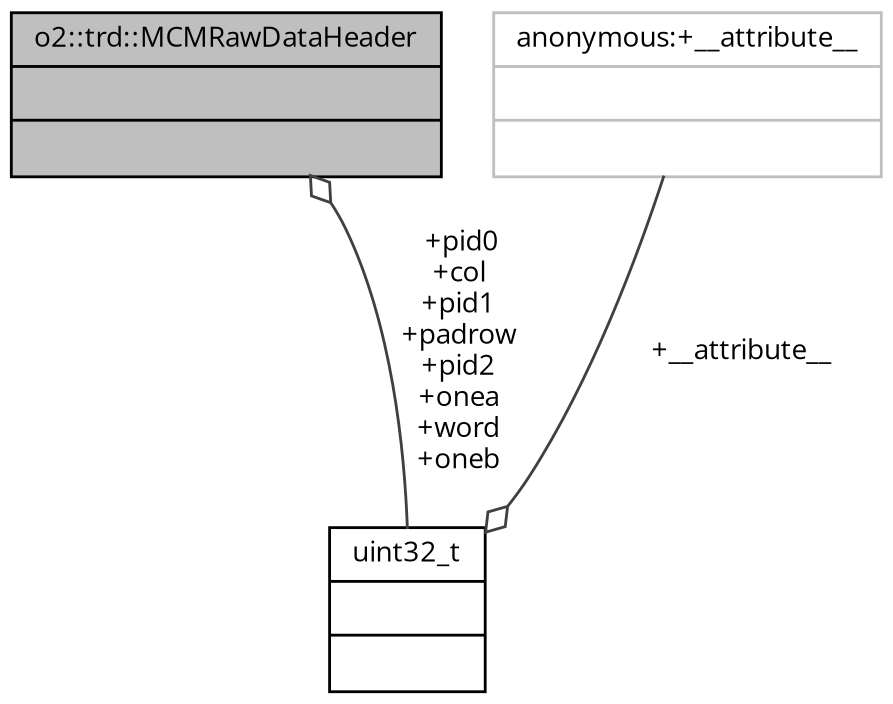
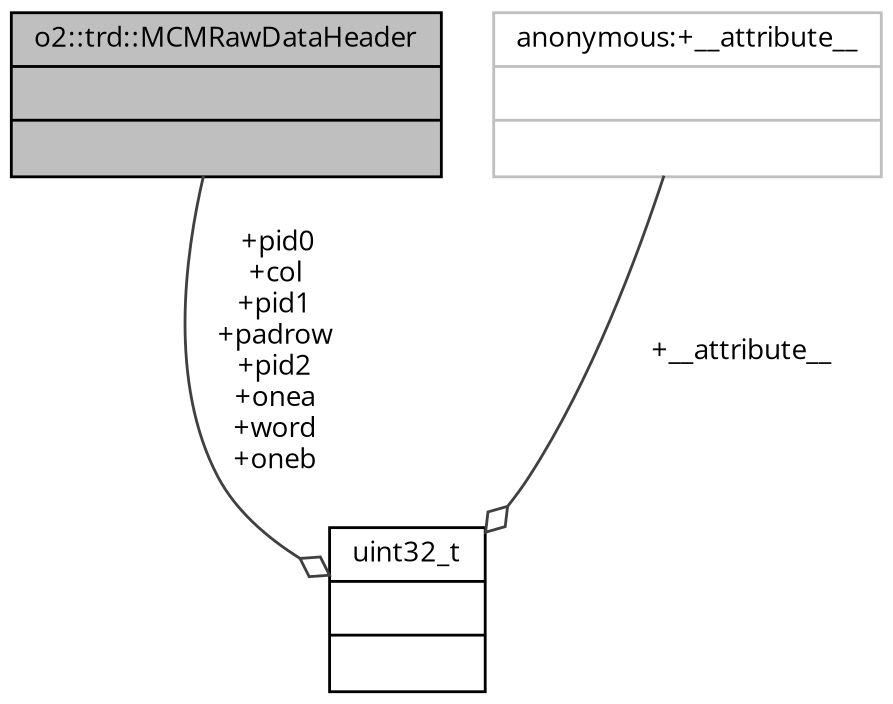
edge "uint32_t" -> "o2::trd::MCMRawDataHeader": reversed
